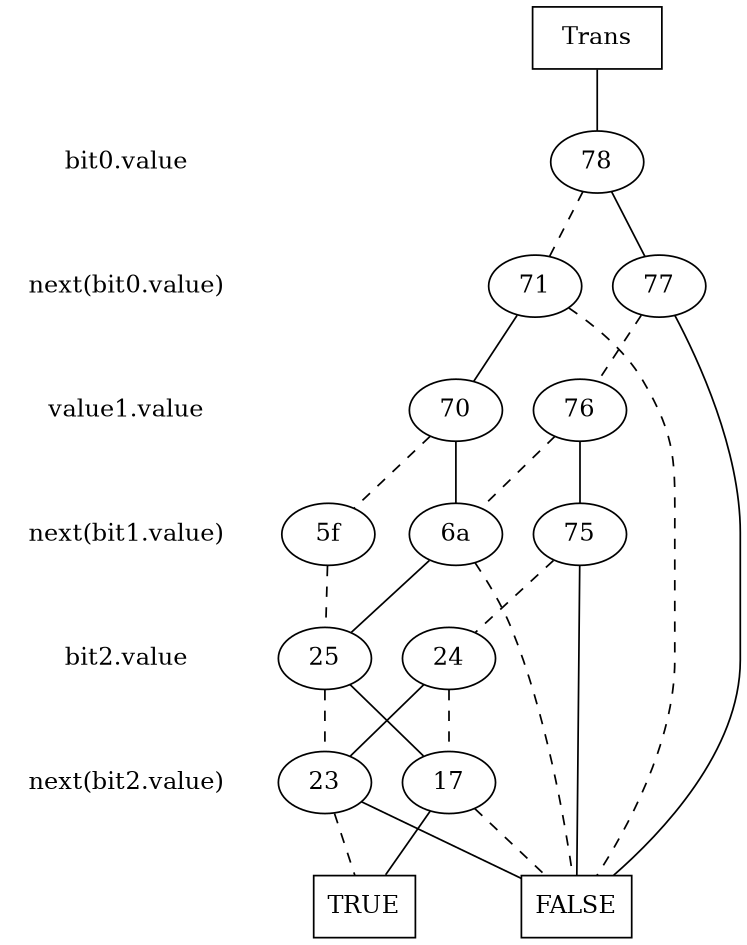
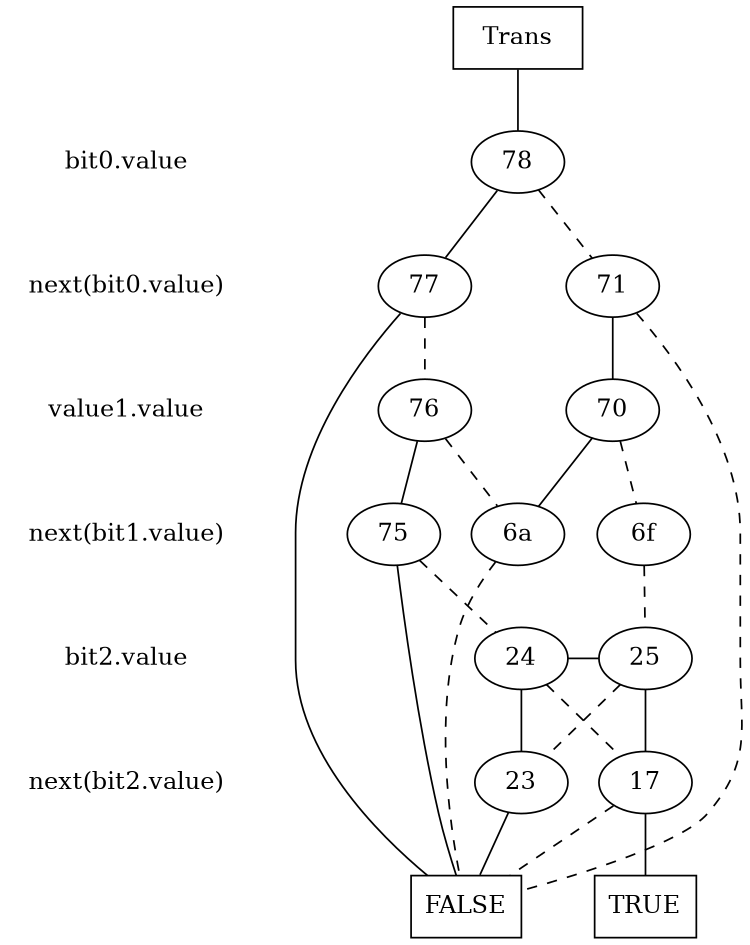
node "5f": label "5f" -> "6f"
edge "6a" -- "25": now "24" -- "25"
edge "23" -- "TRUE": removed
